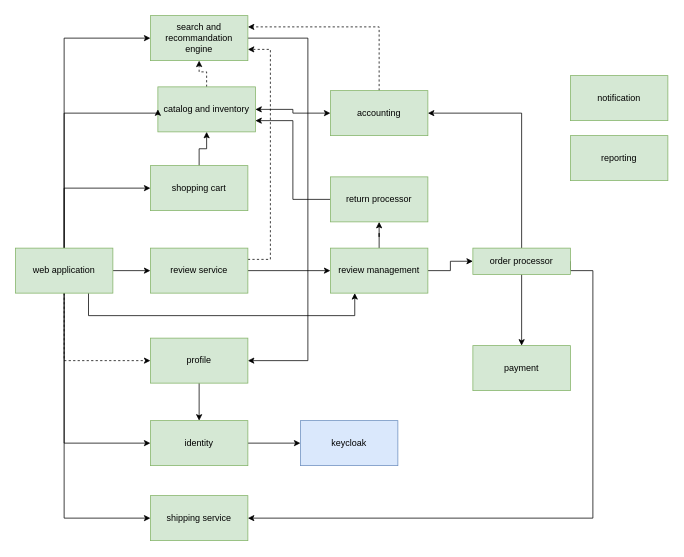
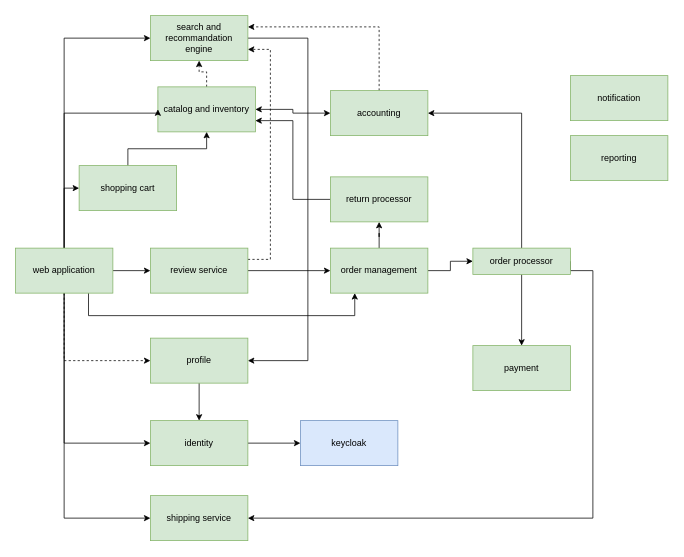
node "shopping cart": moved (199, 188) -> (128, 188)
node "review management": label "review management" -> "order management"
